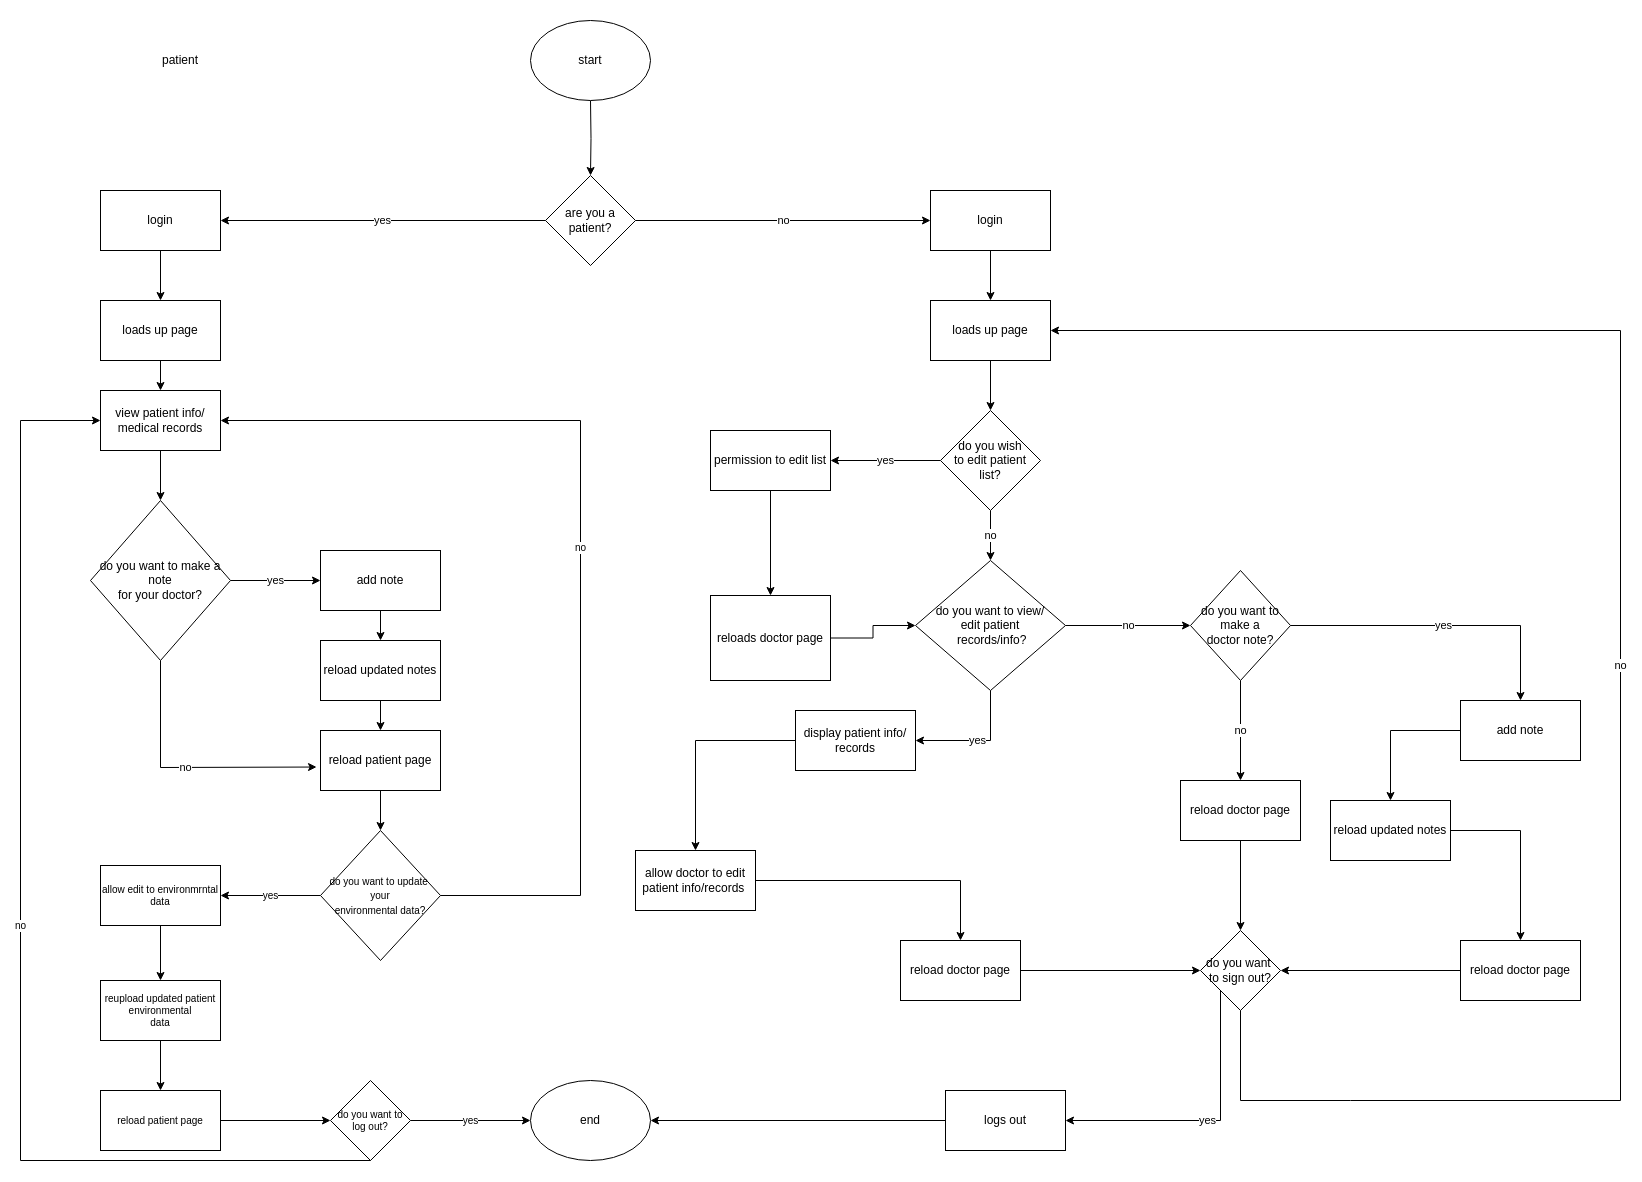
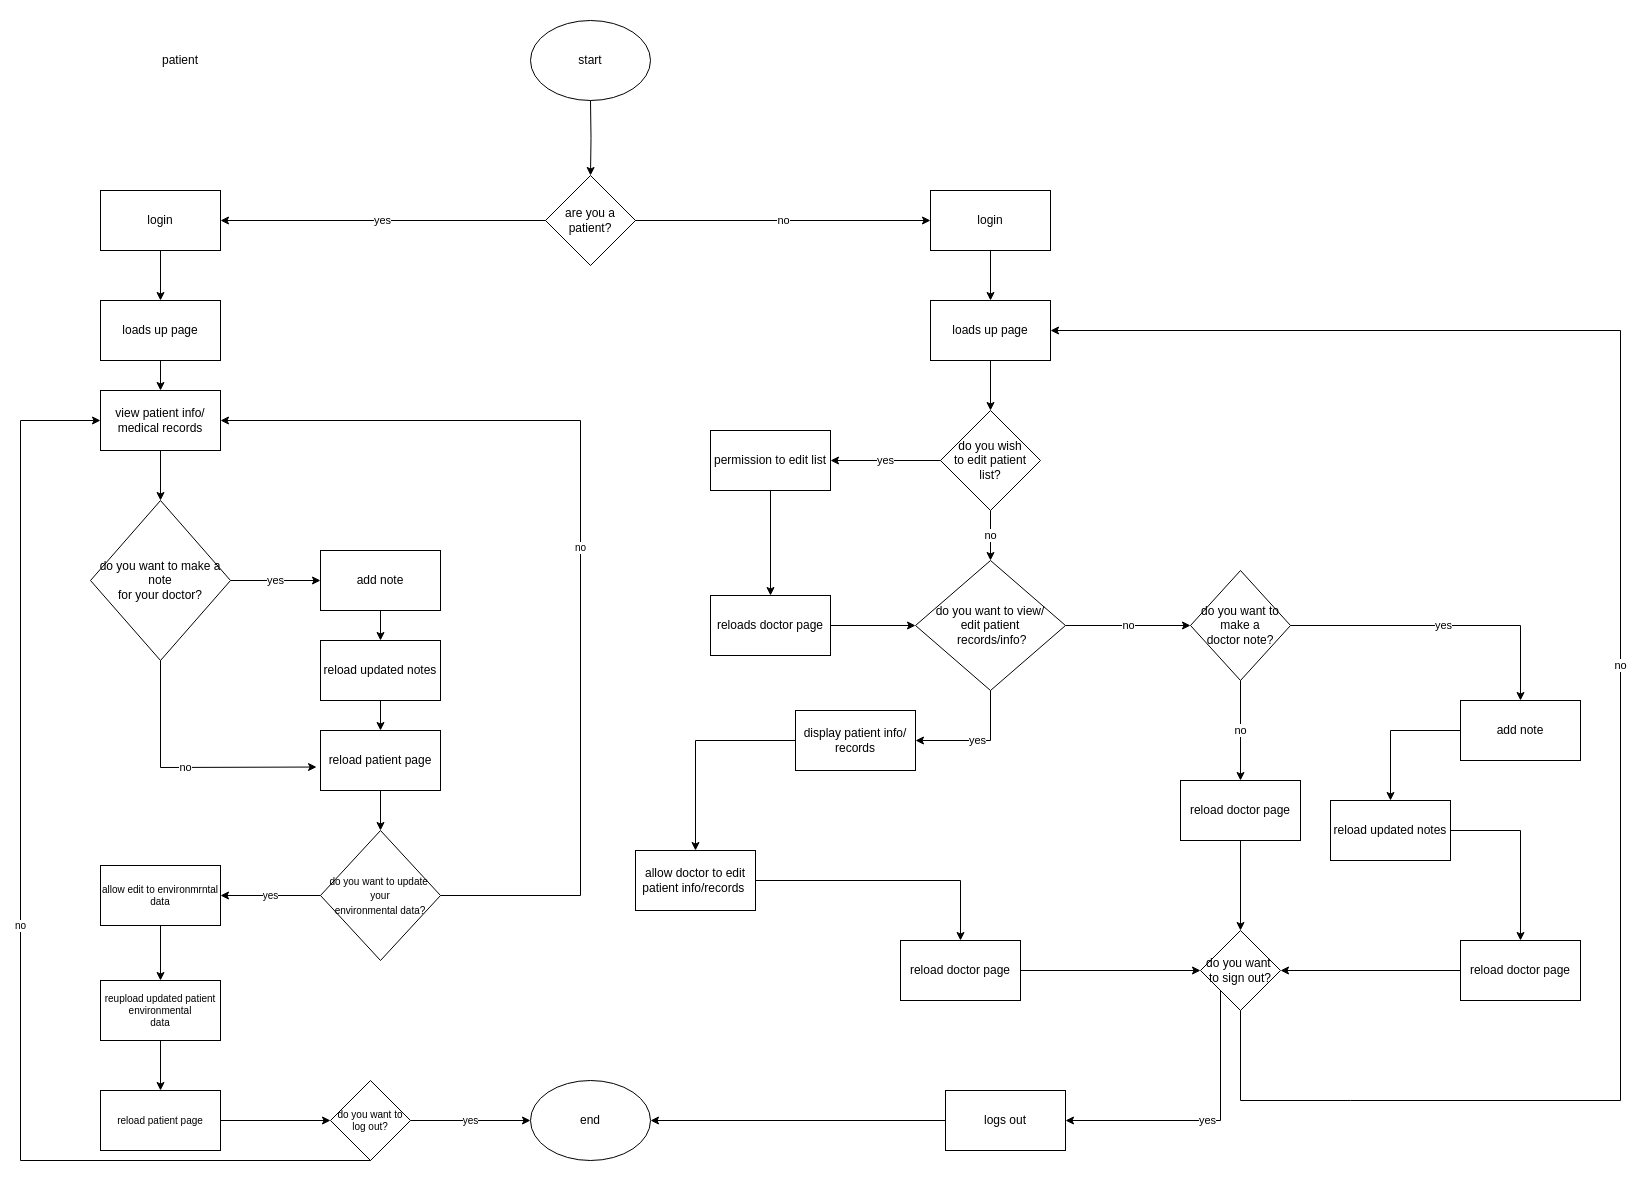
node "reloads doctor page": size 120x85 -> 120x60
